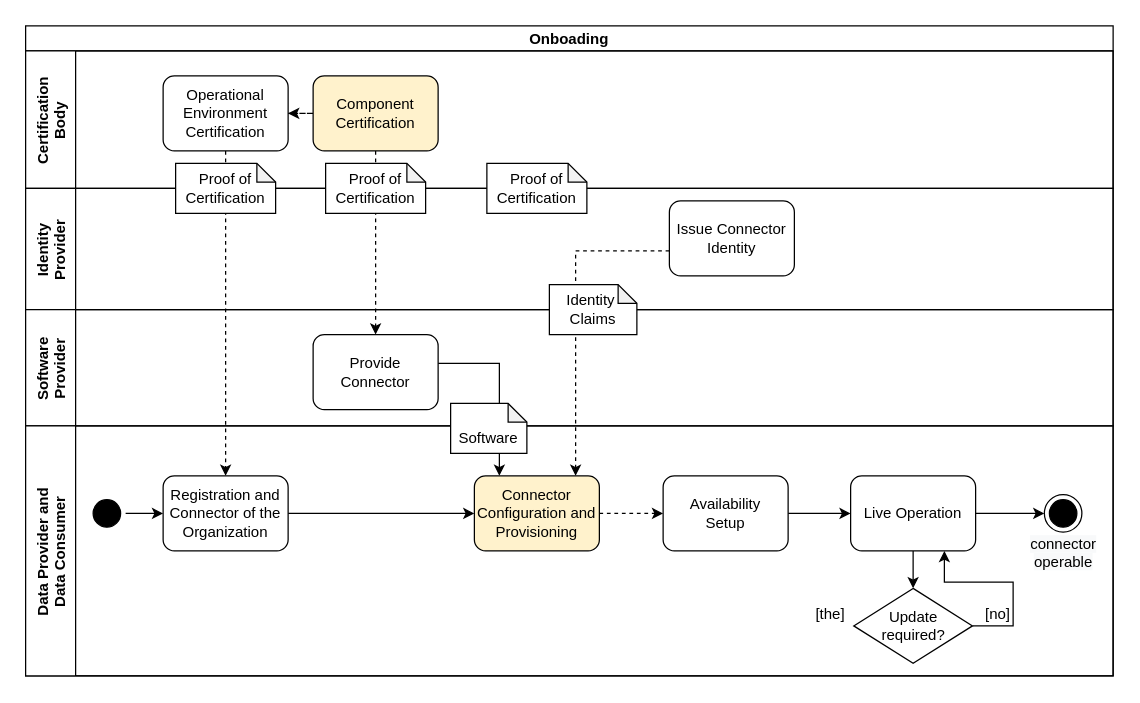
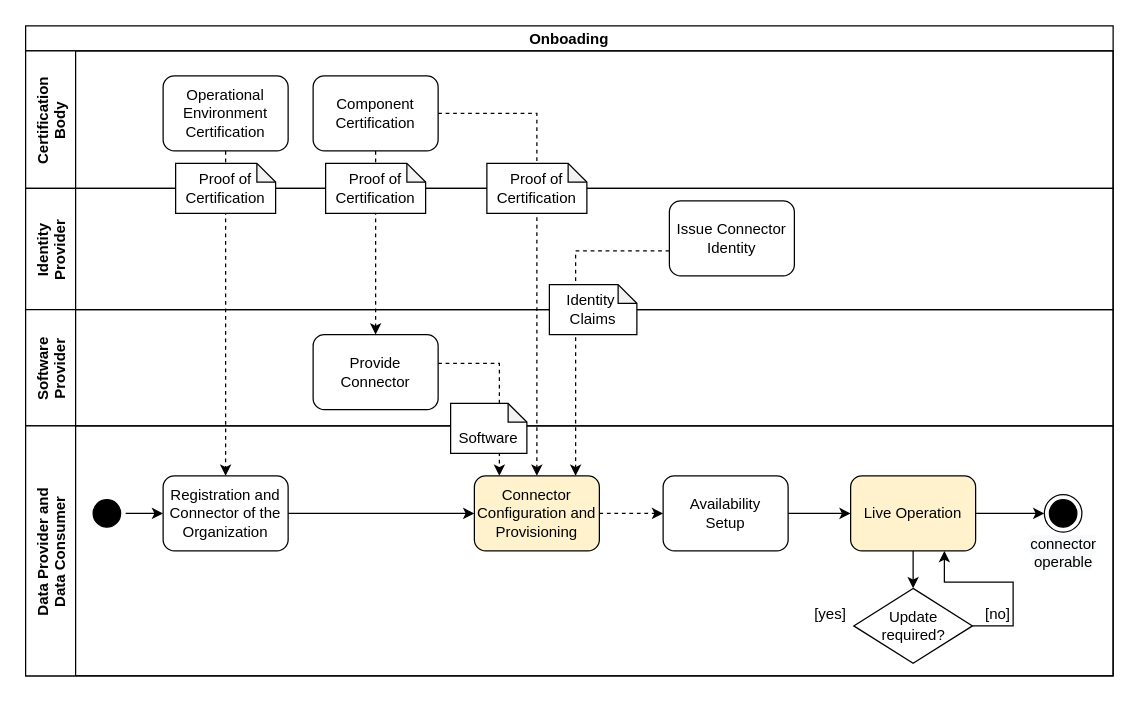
edge "Component Certification" -> "Operational Environment Certification": now "Component Certification" -> "Connector Configuration and Provisioning"
node "Component Certification": fillcolor #fff2cc -> #ffffff
edge "Provide Connector" -> "Connector Configuration and Provisioning": style solid -> dashed
node "Live Operation": fillcolor #ffffff -> #fff2cc
node "[the]": label "[the]" -> "[yes]"
